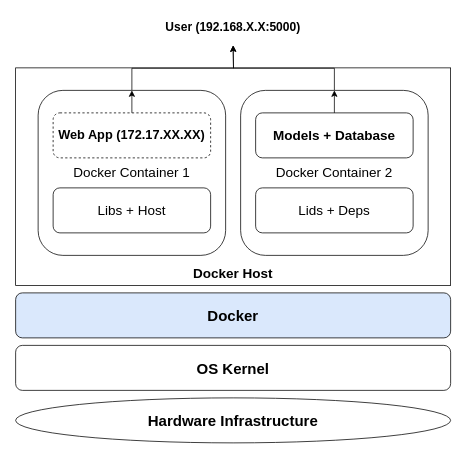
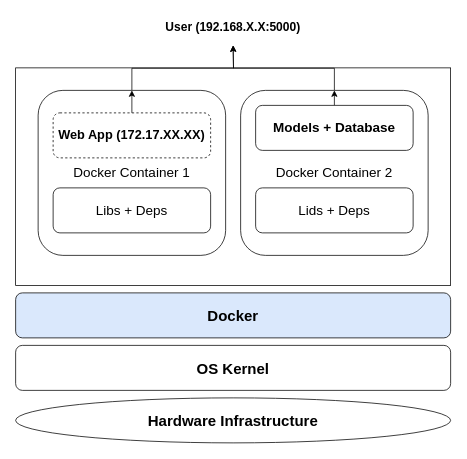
node "Models + Database": moved (334, 135) -> (334, 128)
node "Libs + Host": label "Libs + Host" -> "Libs + Deps"
node "Docker Host": removed
